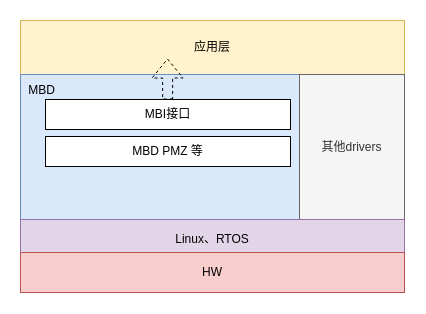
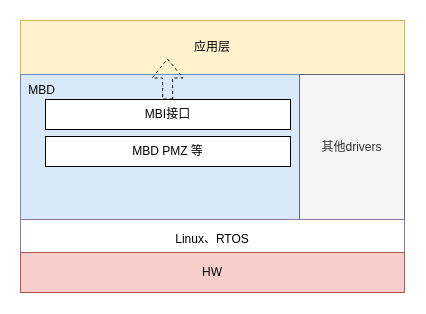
node "Linux、RTOS": fillcolor #e1d5e7 -> #ffffff
